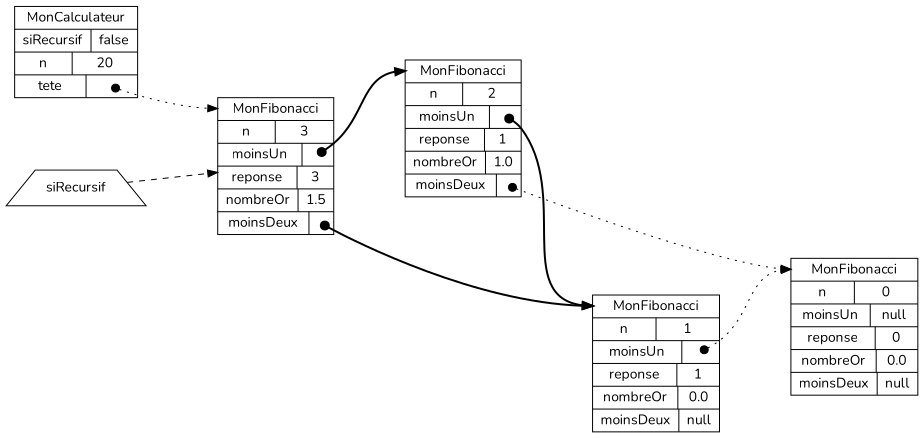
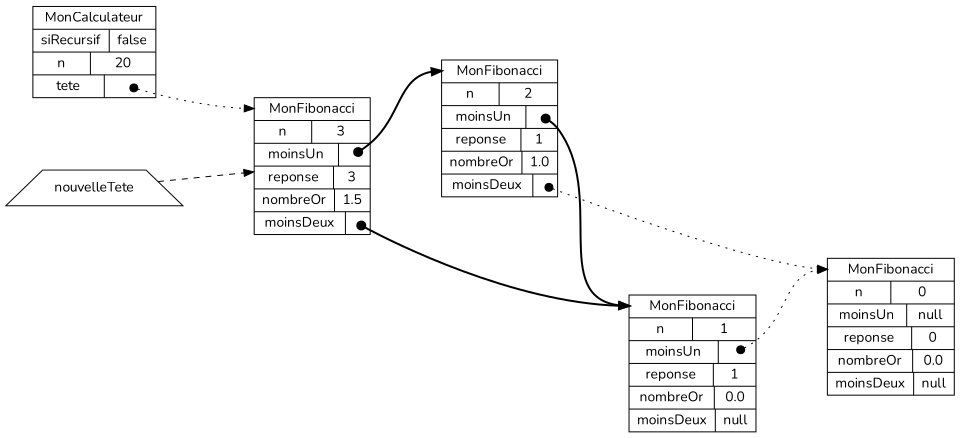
node "siRecursif": label "siRecursif" -> "nouvelleTete"
